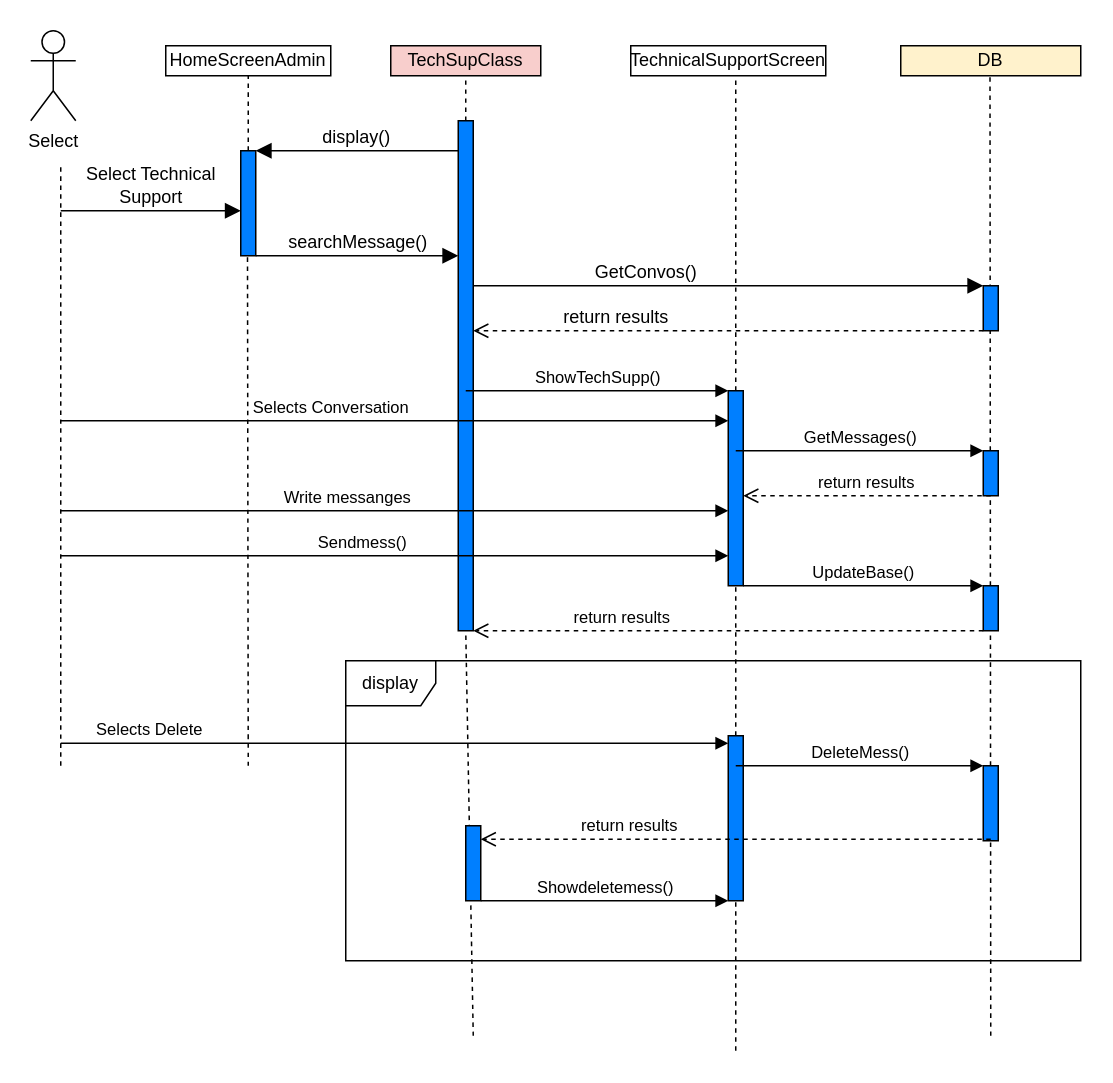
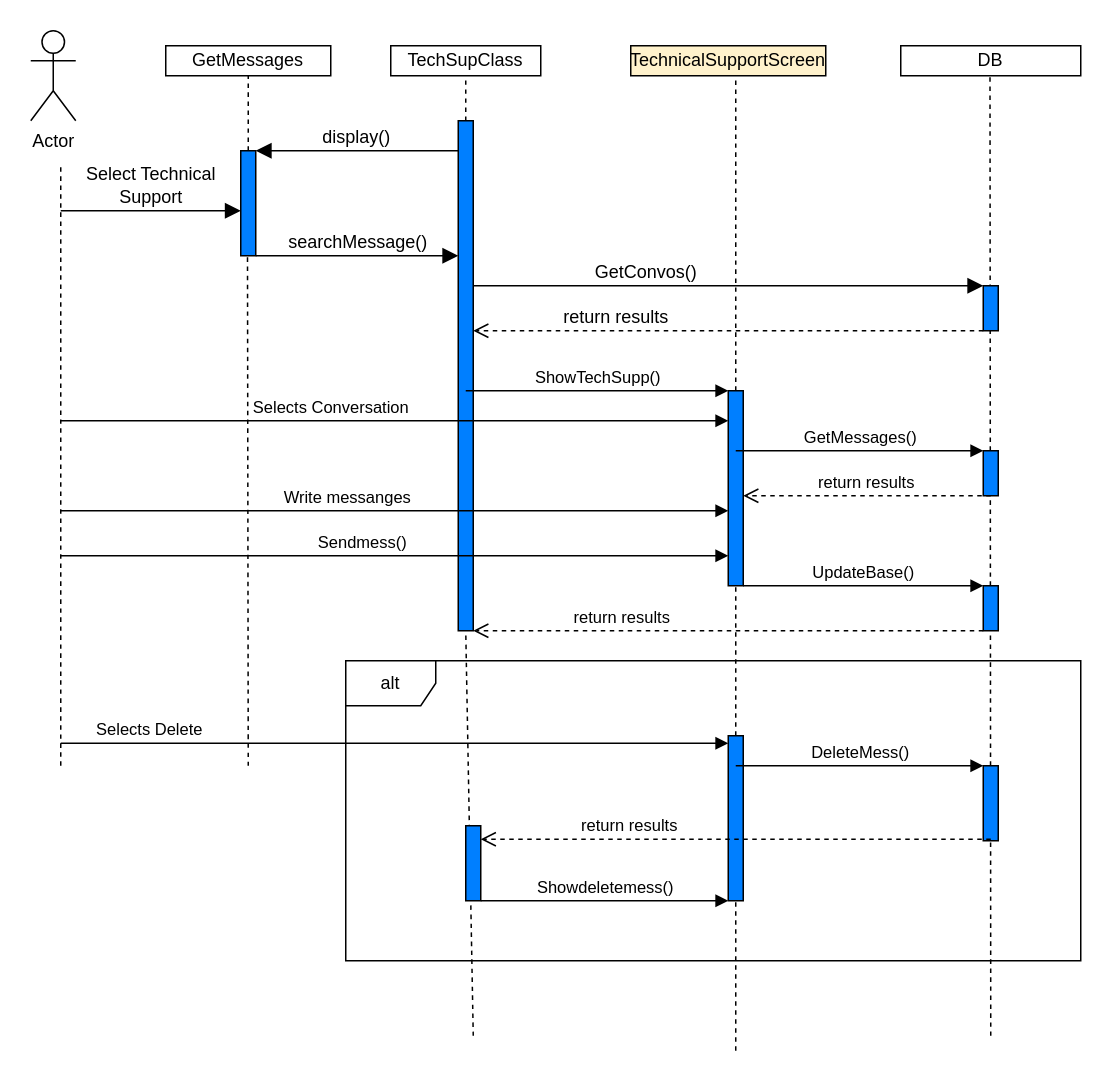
node "HomeScreenAdmin": label "HomeScreenAdmin" -> "GetMessages"
node "TechSupClass": fillcolor #f8cecc -> #ffffff
node "TechnicalSupportScreen": fillcolor #ffffff -> #fff2cc
node "DB": fillcolor #fff2cc -> #ffffff
node "Select": label "Select" -> "Actor"
node "display": label "display" -> "alt"
